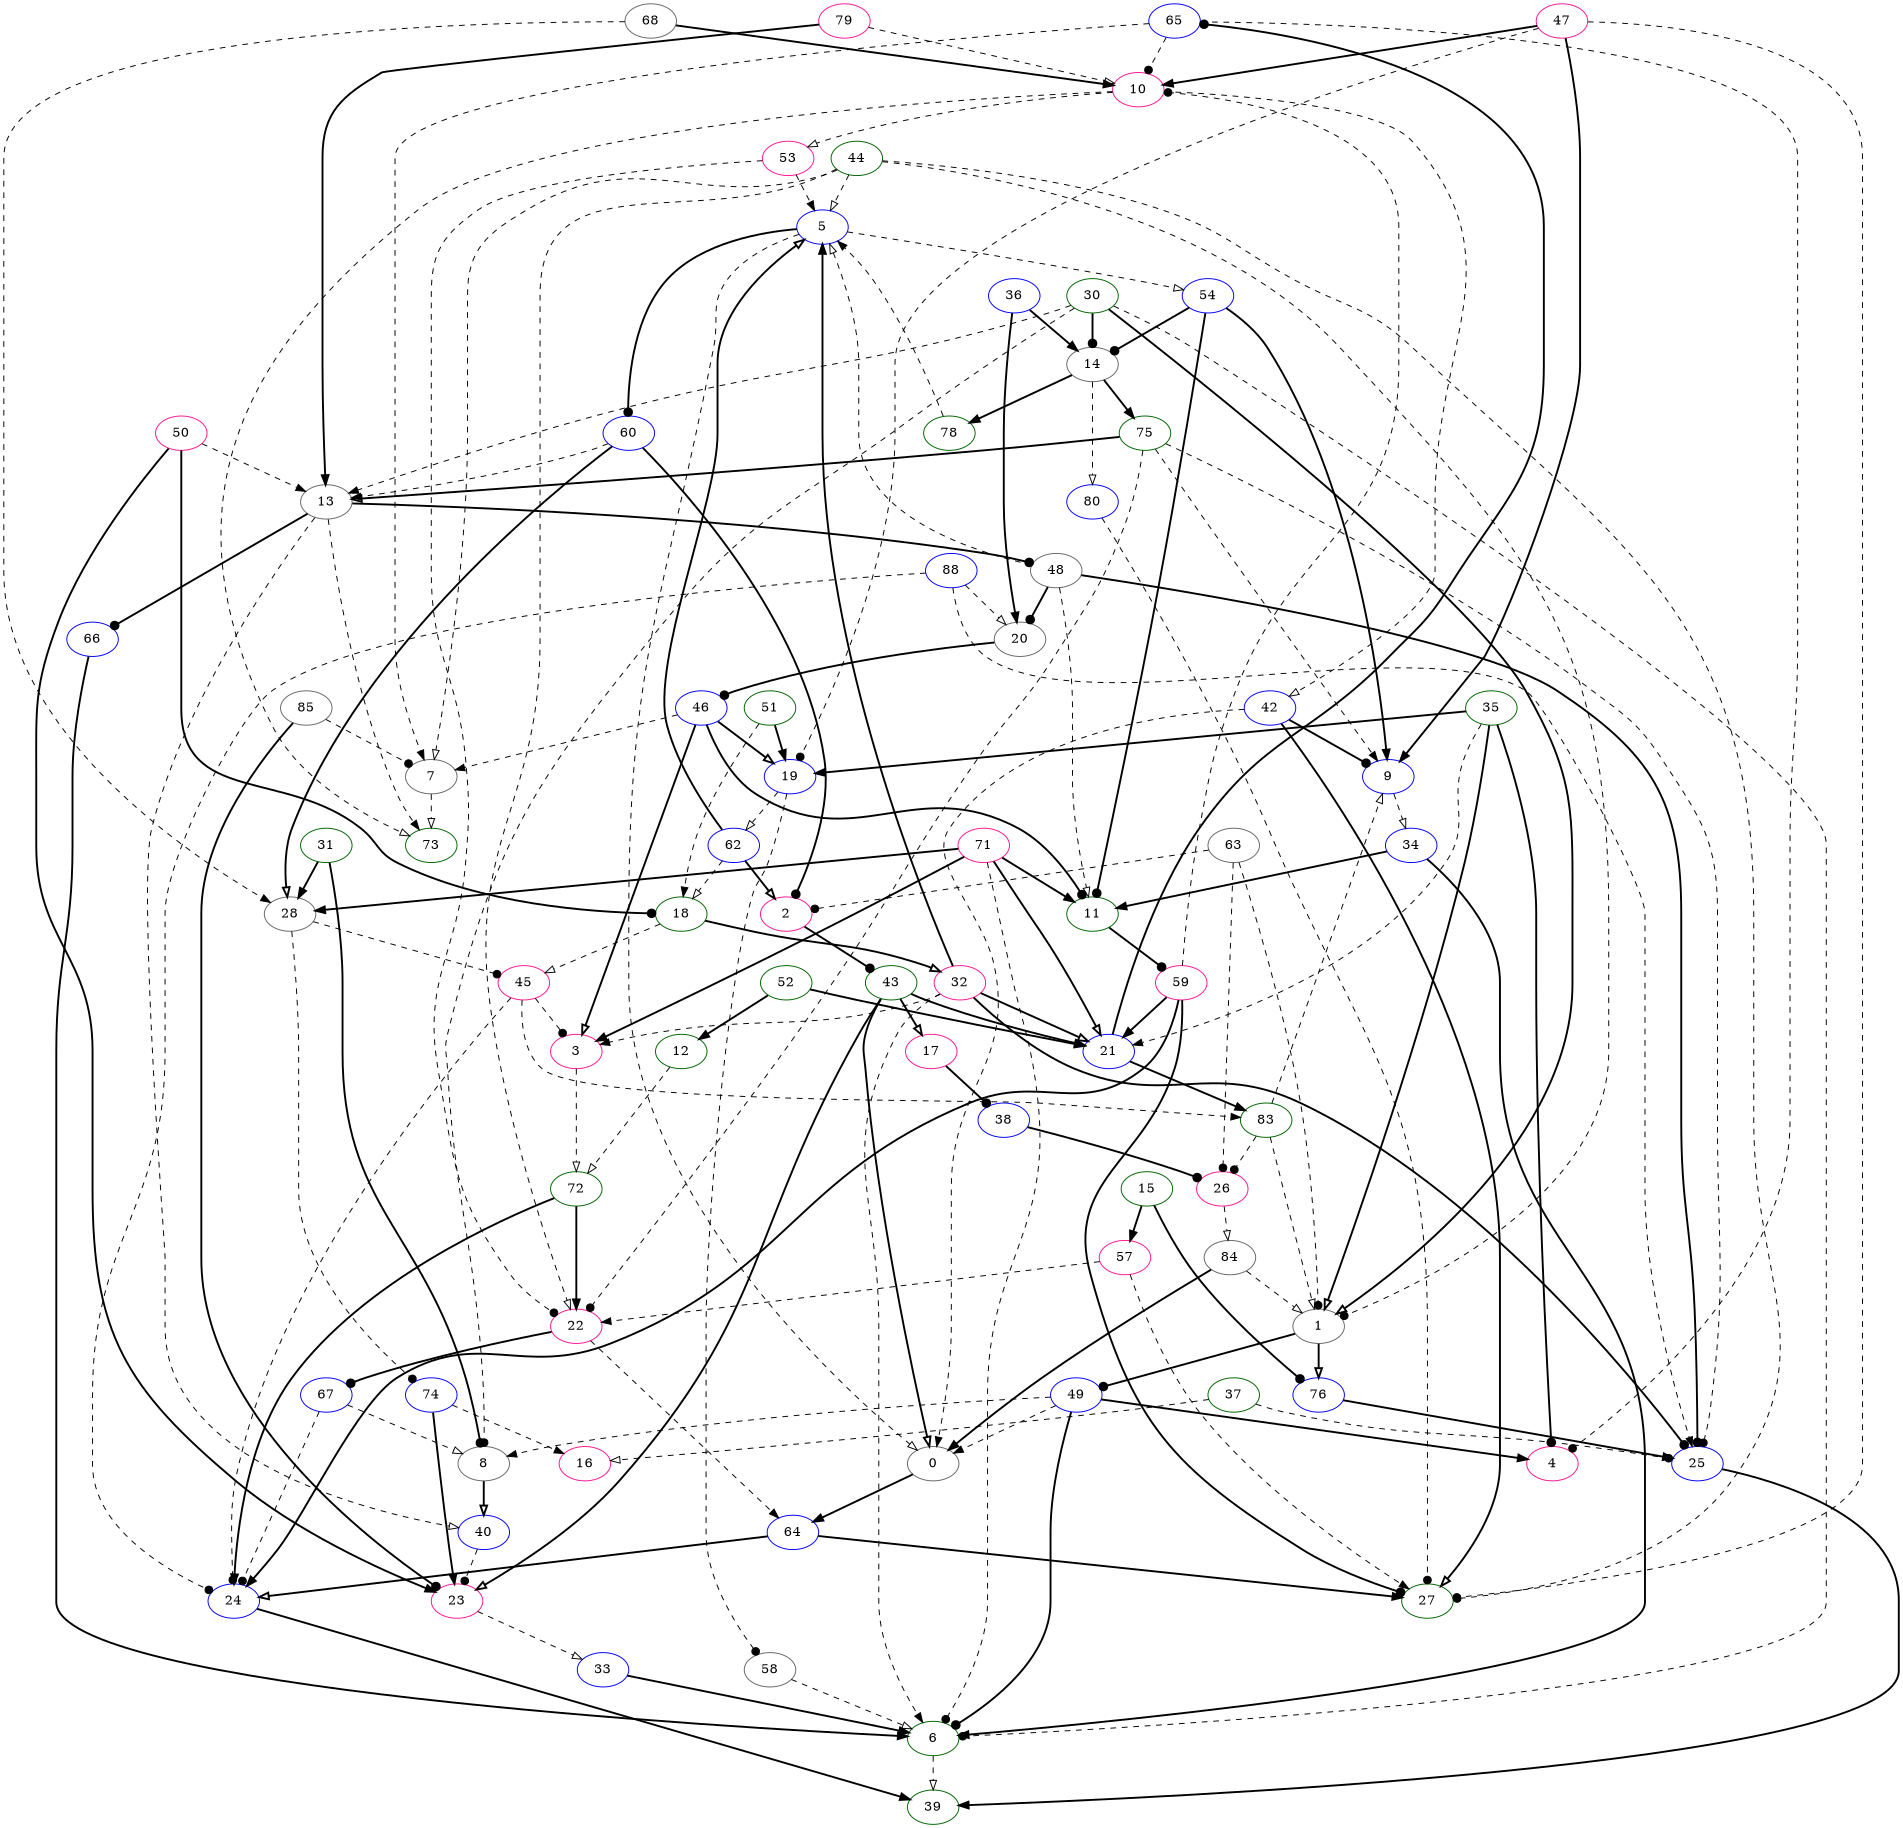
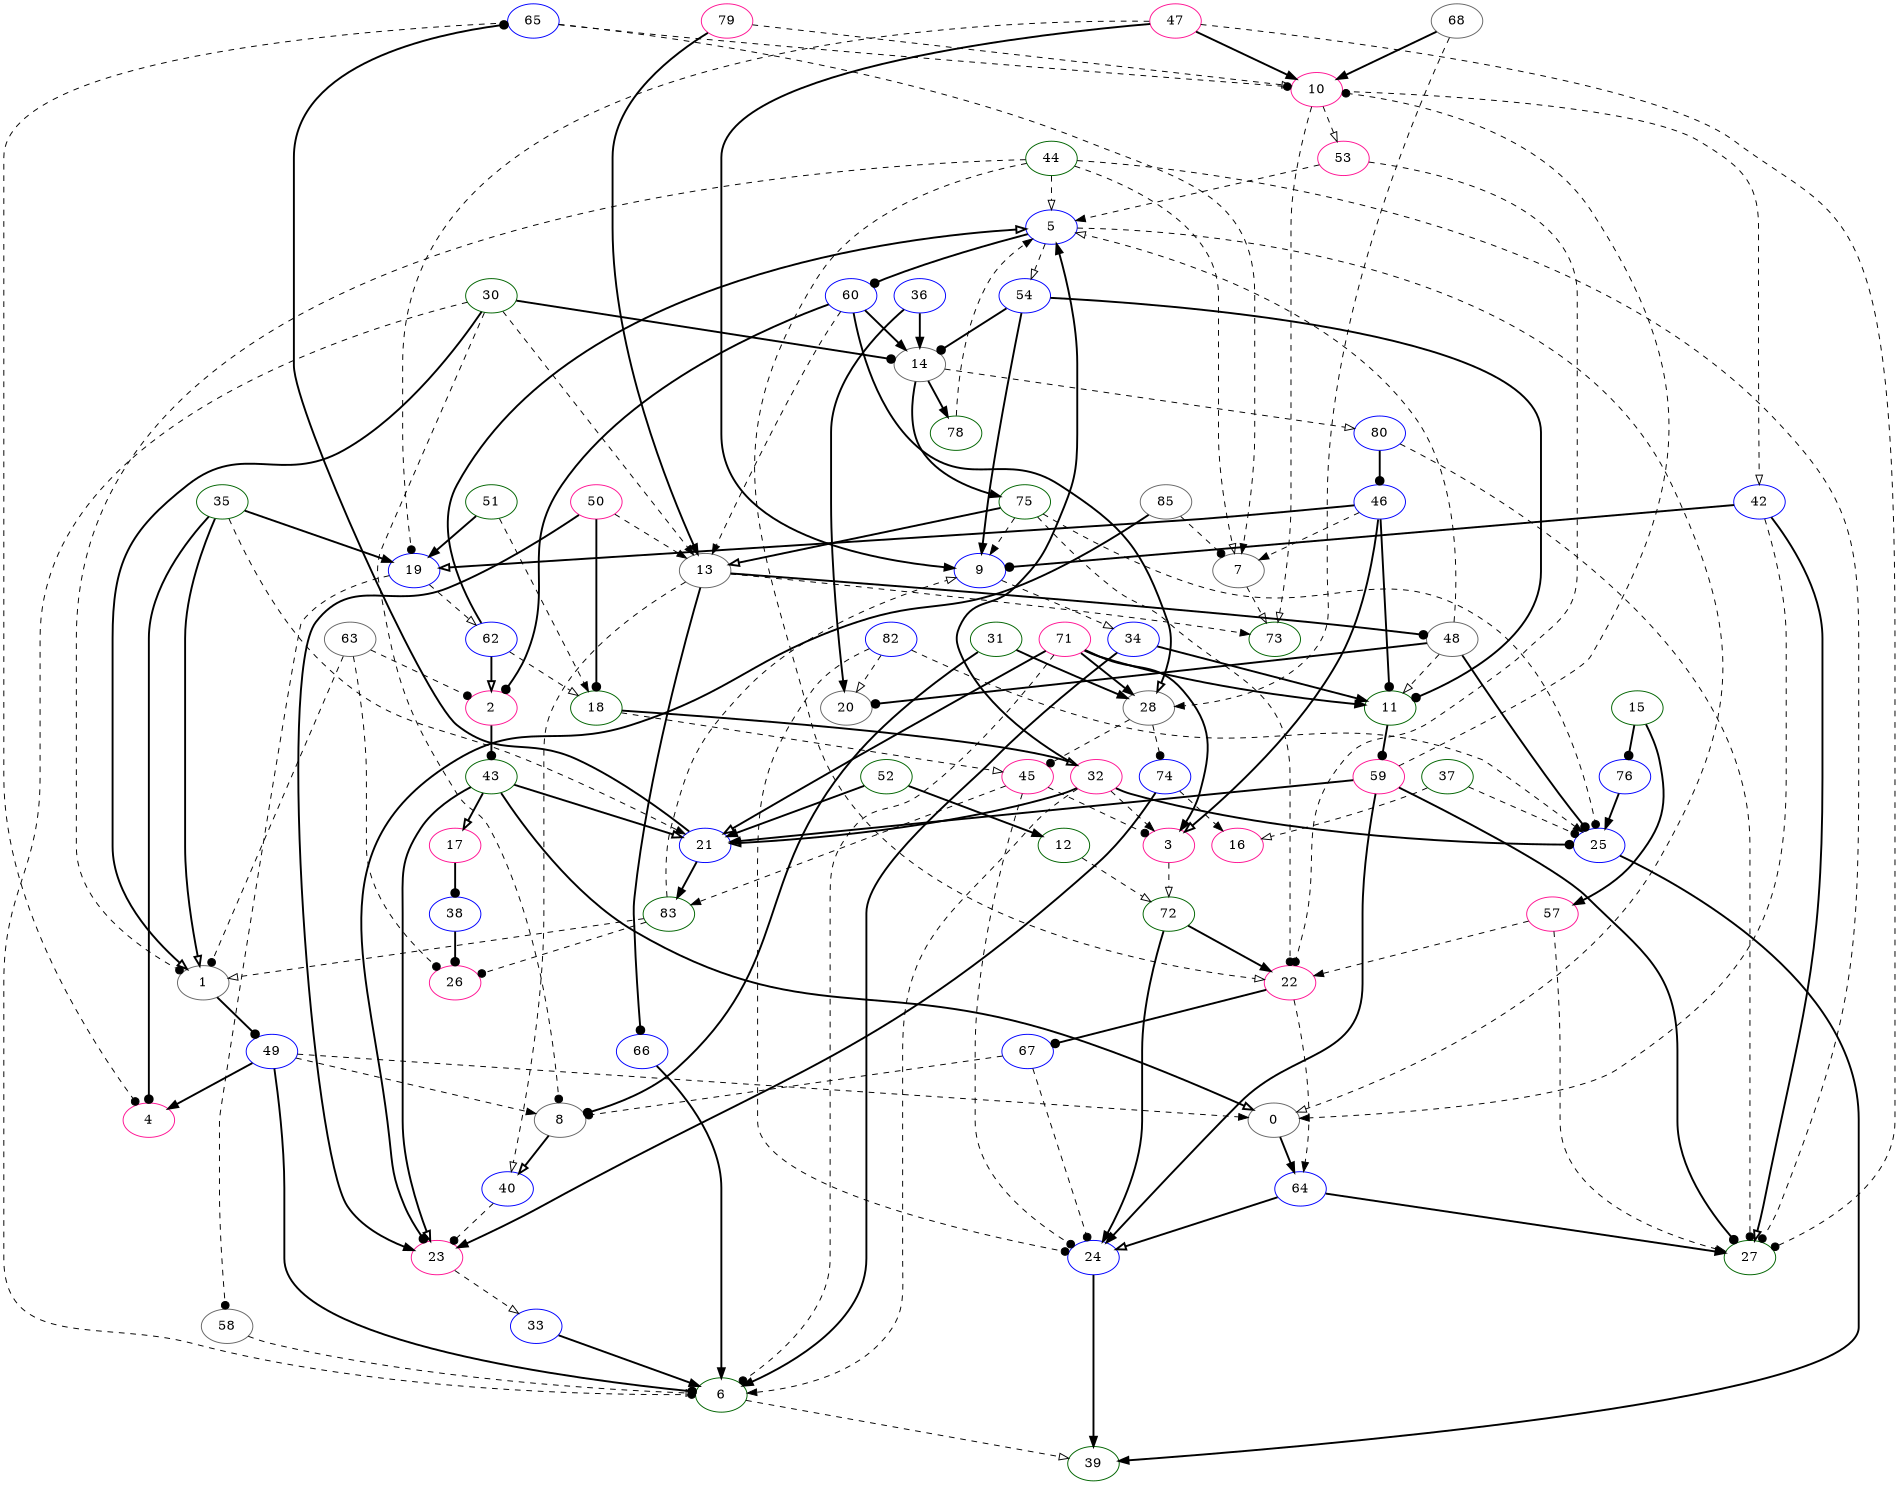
edge "60" -> "14": added
node "88": label "88" -> "82"
edge "20" -> "46": now "80" -> "46"
node "84": removed
edge "1" -> "76": removed
edge "67" -> "8": arrowhead onormal -> dot
